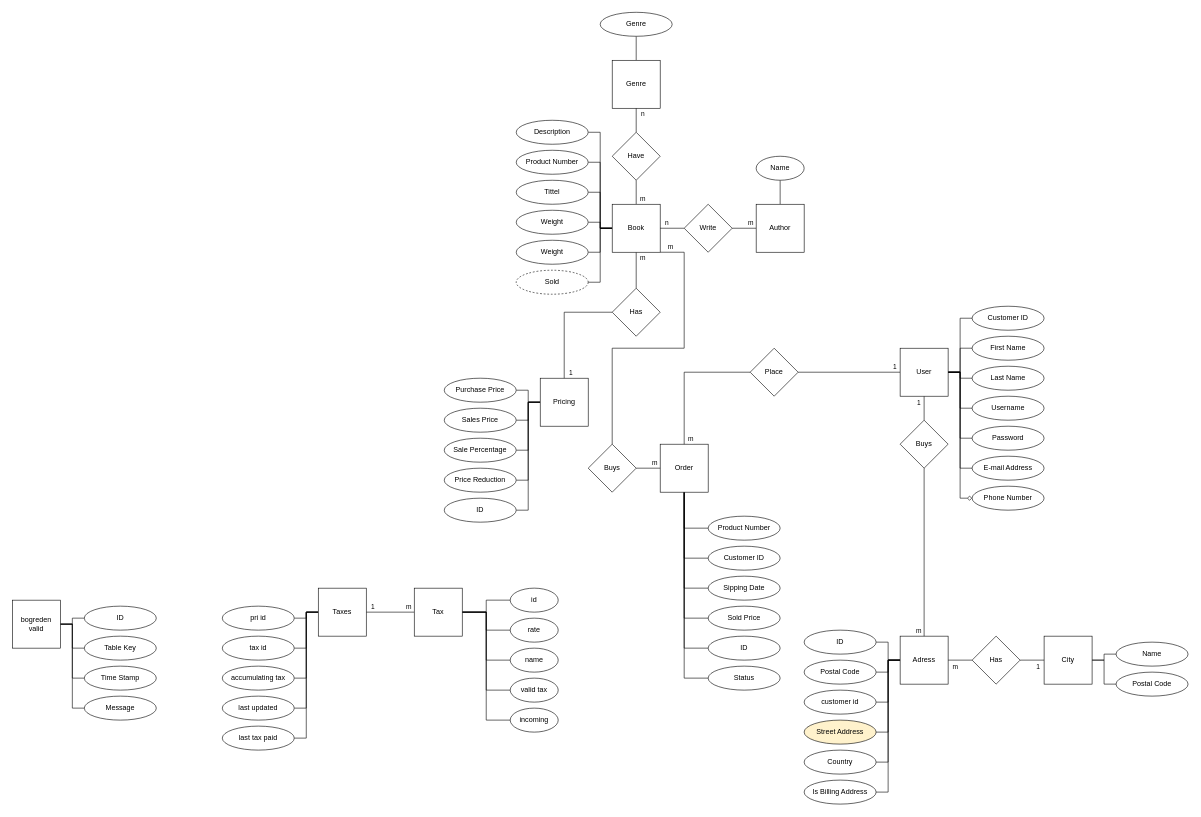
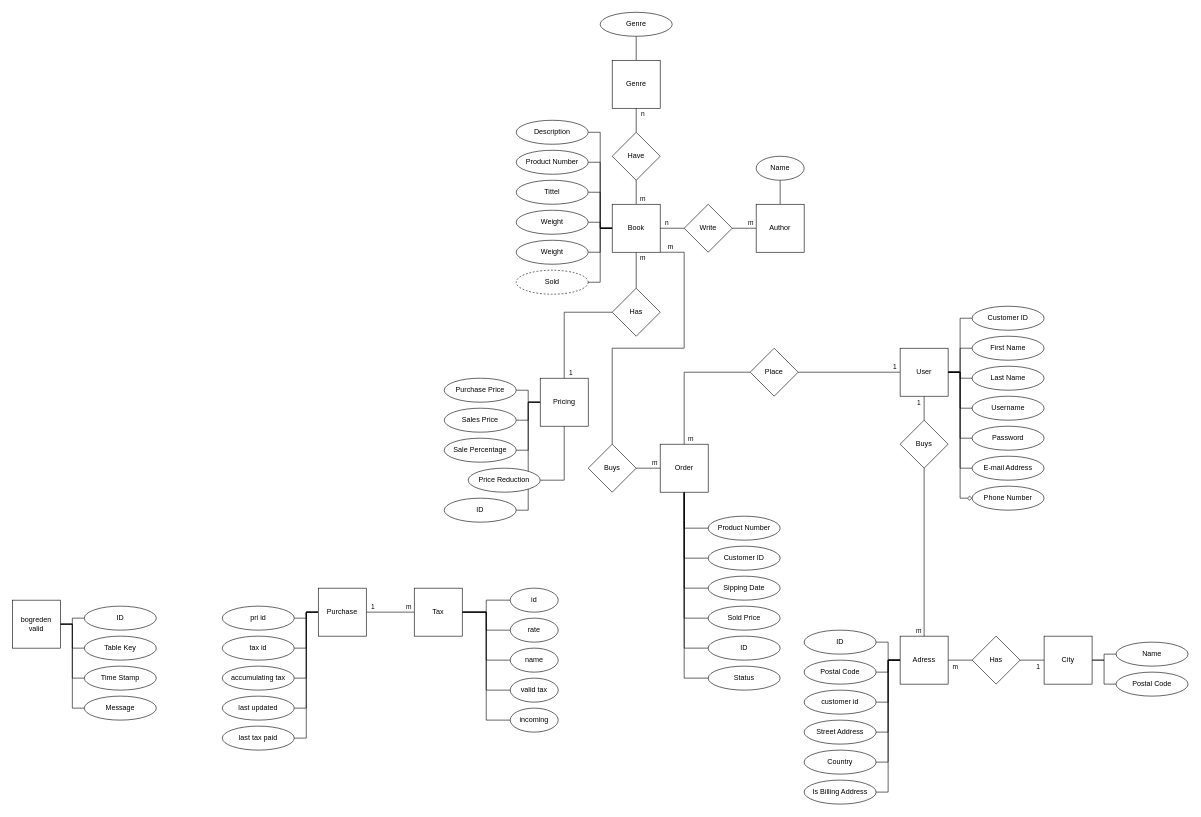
node "Price Reduction": moved (480, 480) -> (504, 480)
node "Taxes": label "Taxes" -> "Purchase"
node "Street Address": fillcolor #fff2cc -> #ffffff
